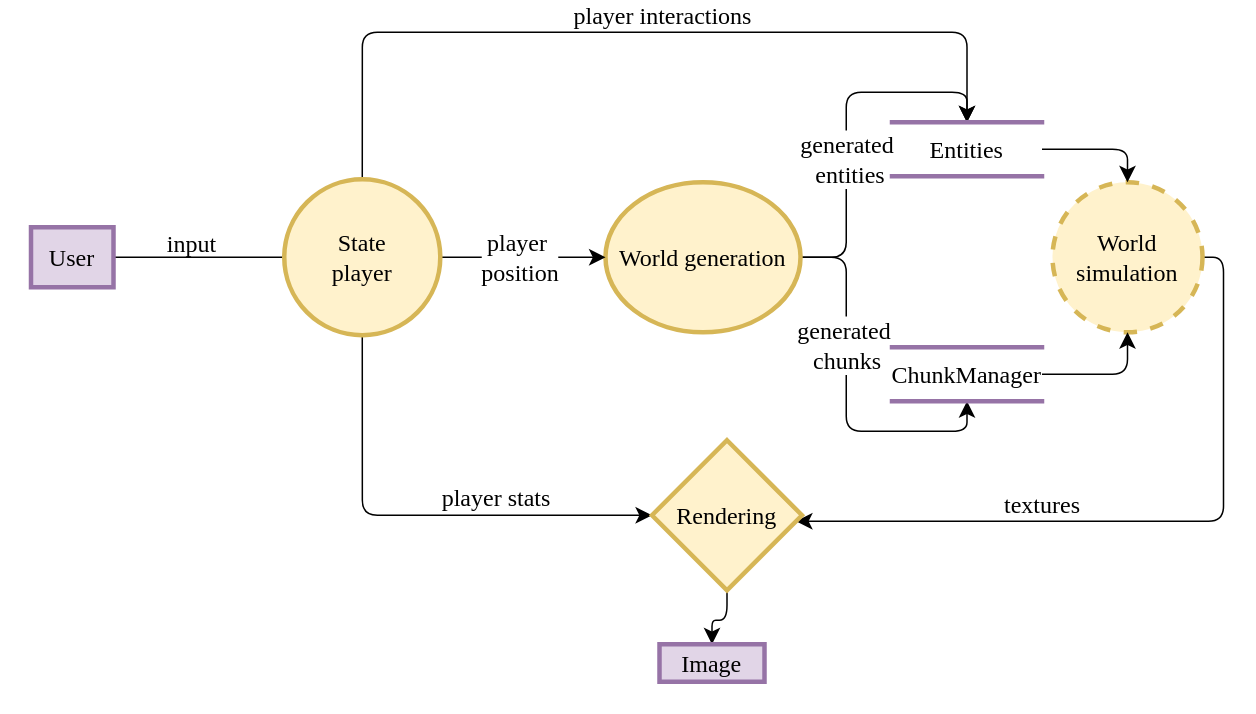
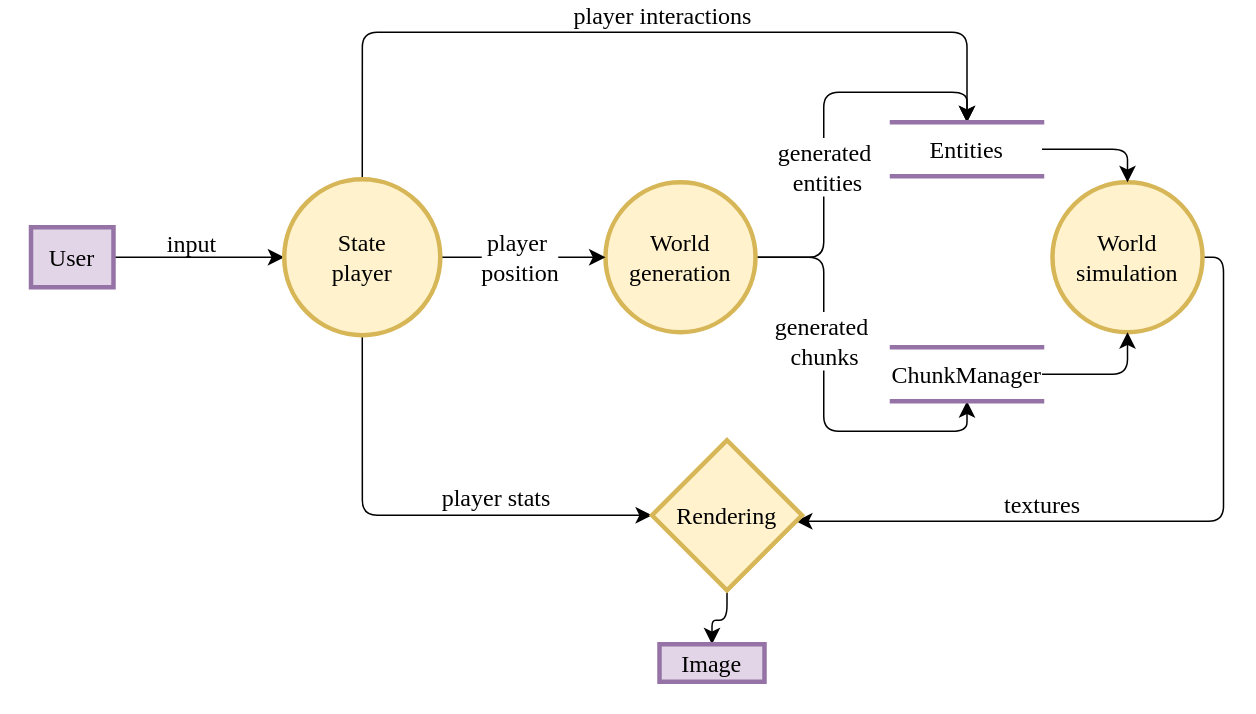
edge "User" -- "State player": arrowhead none -> classic
node "World generation": size 195x150 -> 150x150
node "World simulation": style dashed -> solid
